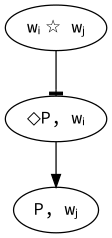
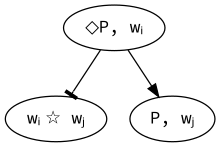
edge "wᵢ ☆ wⱼ" -> "◇P, wᵢ": reversed
